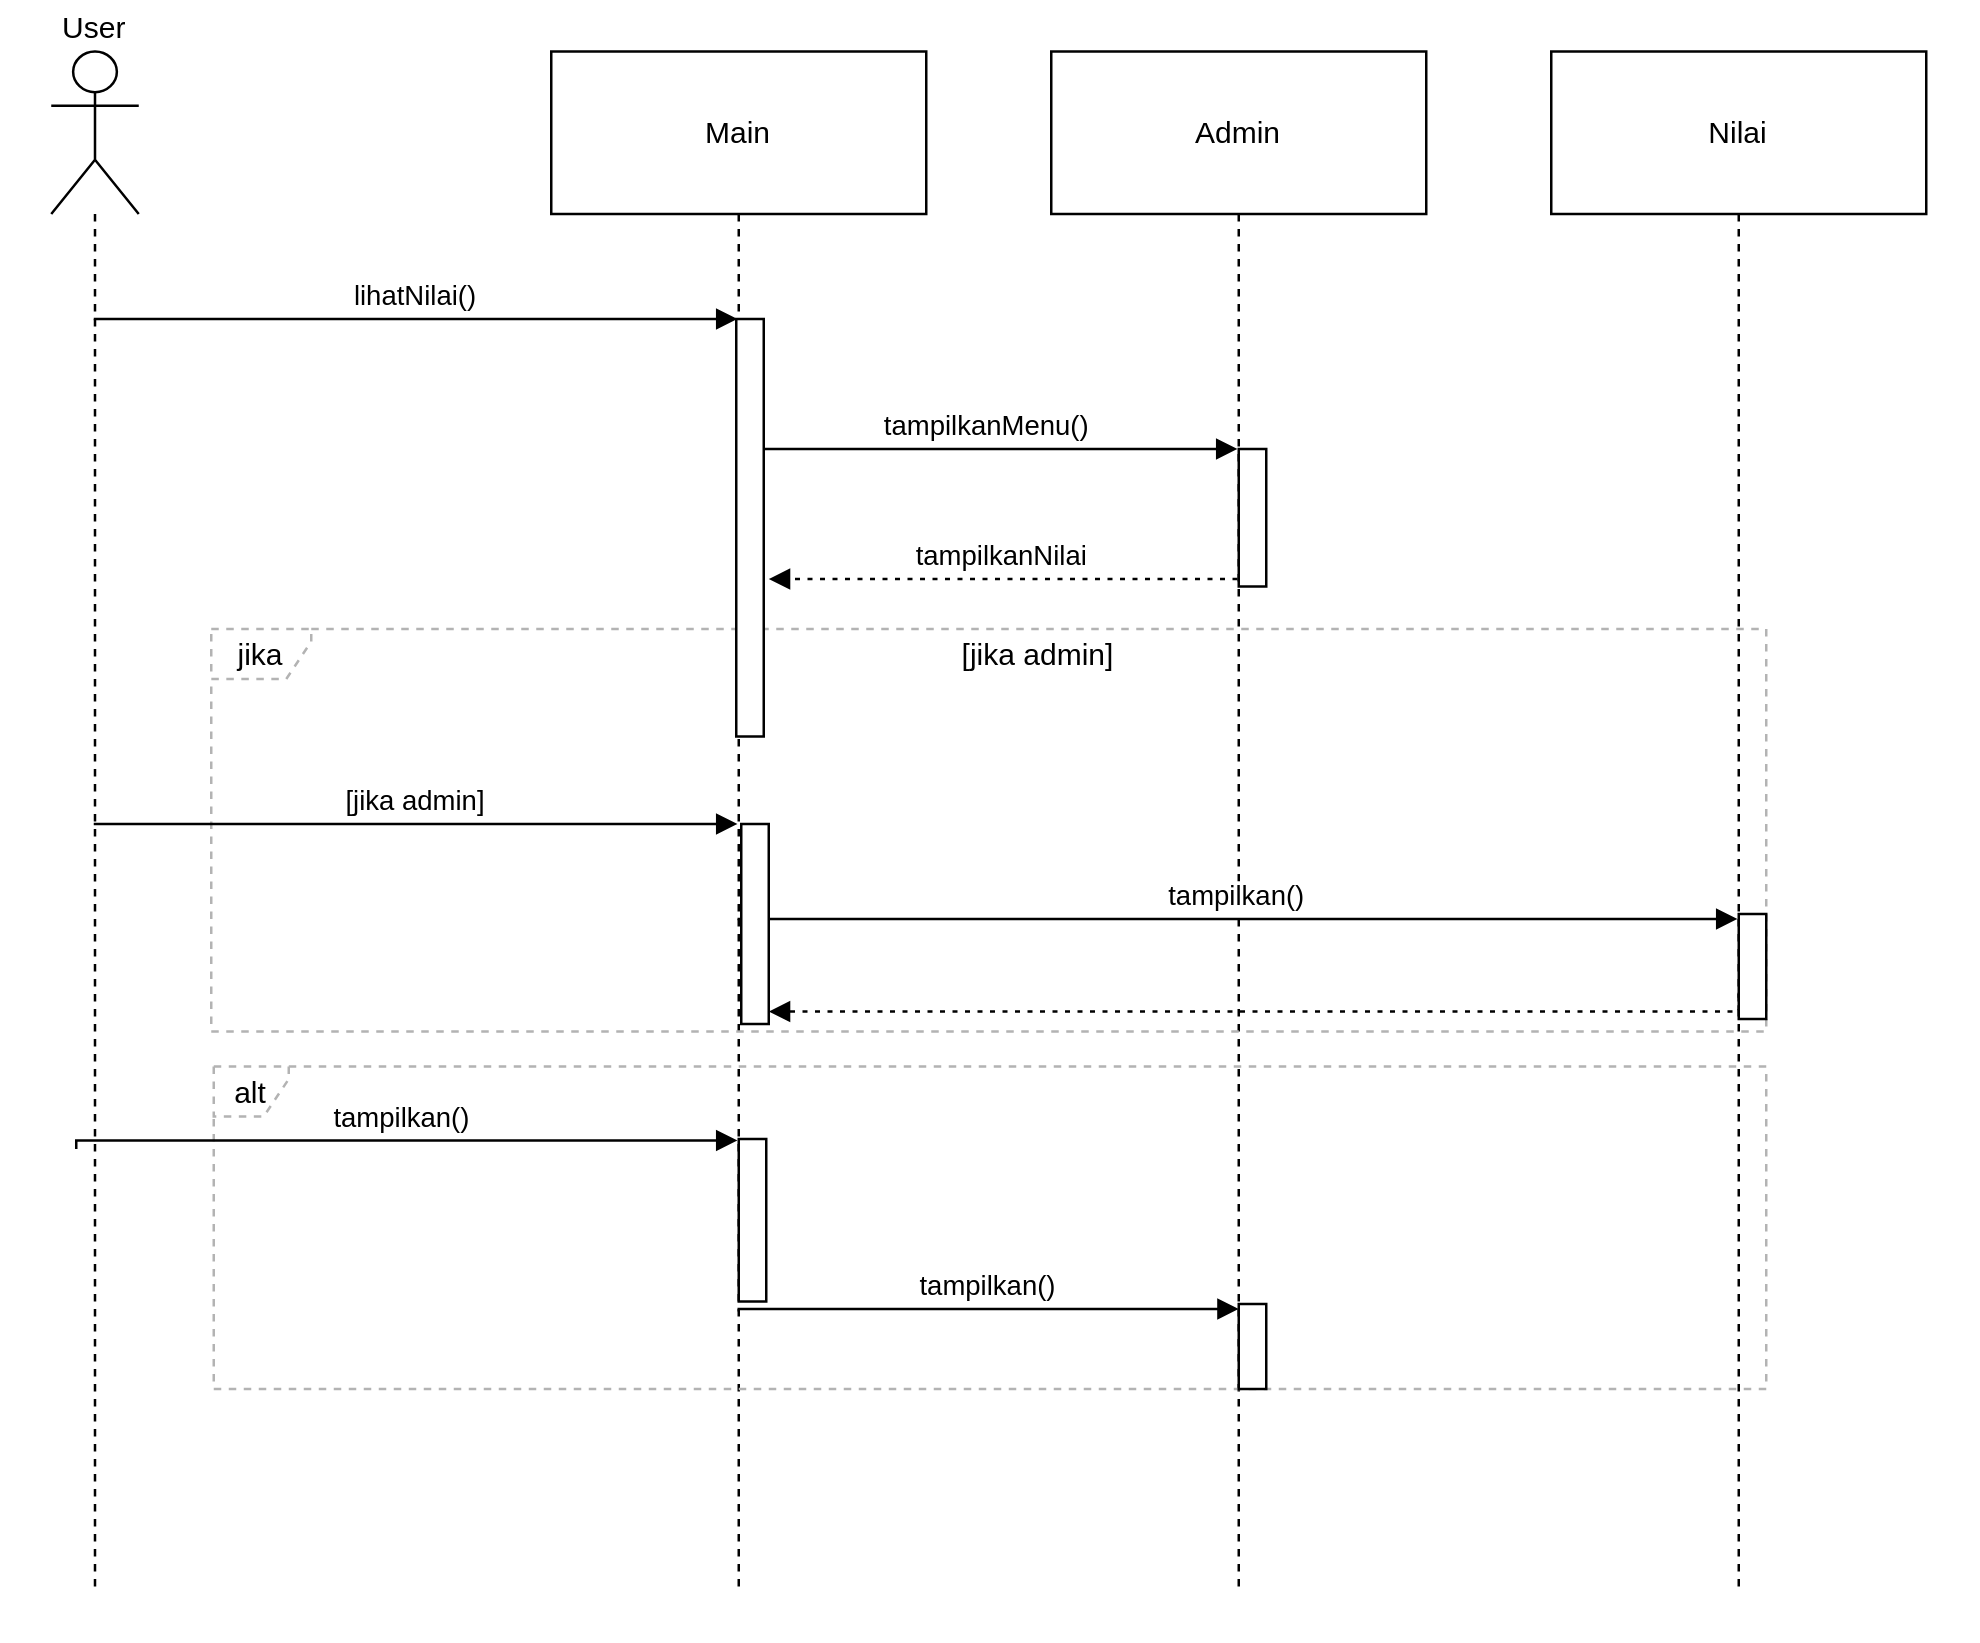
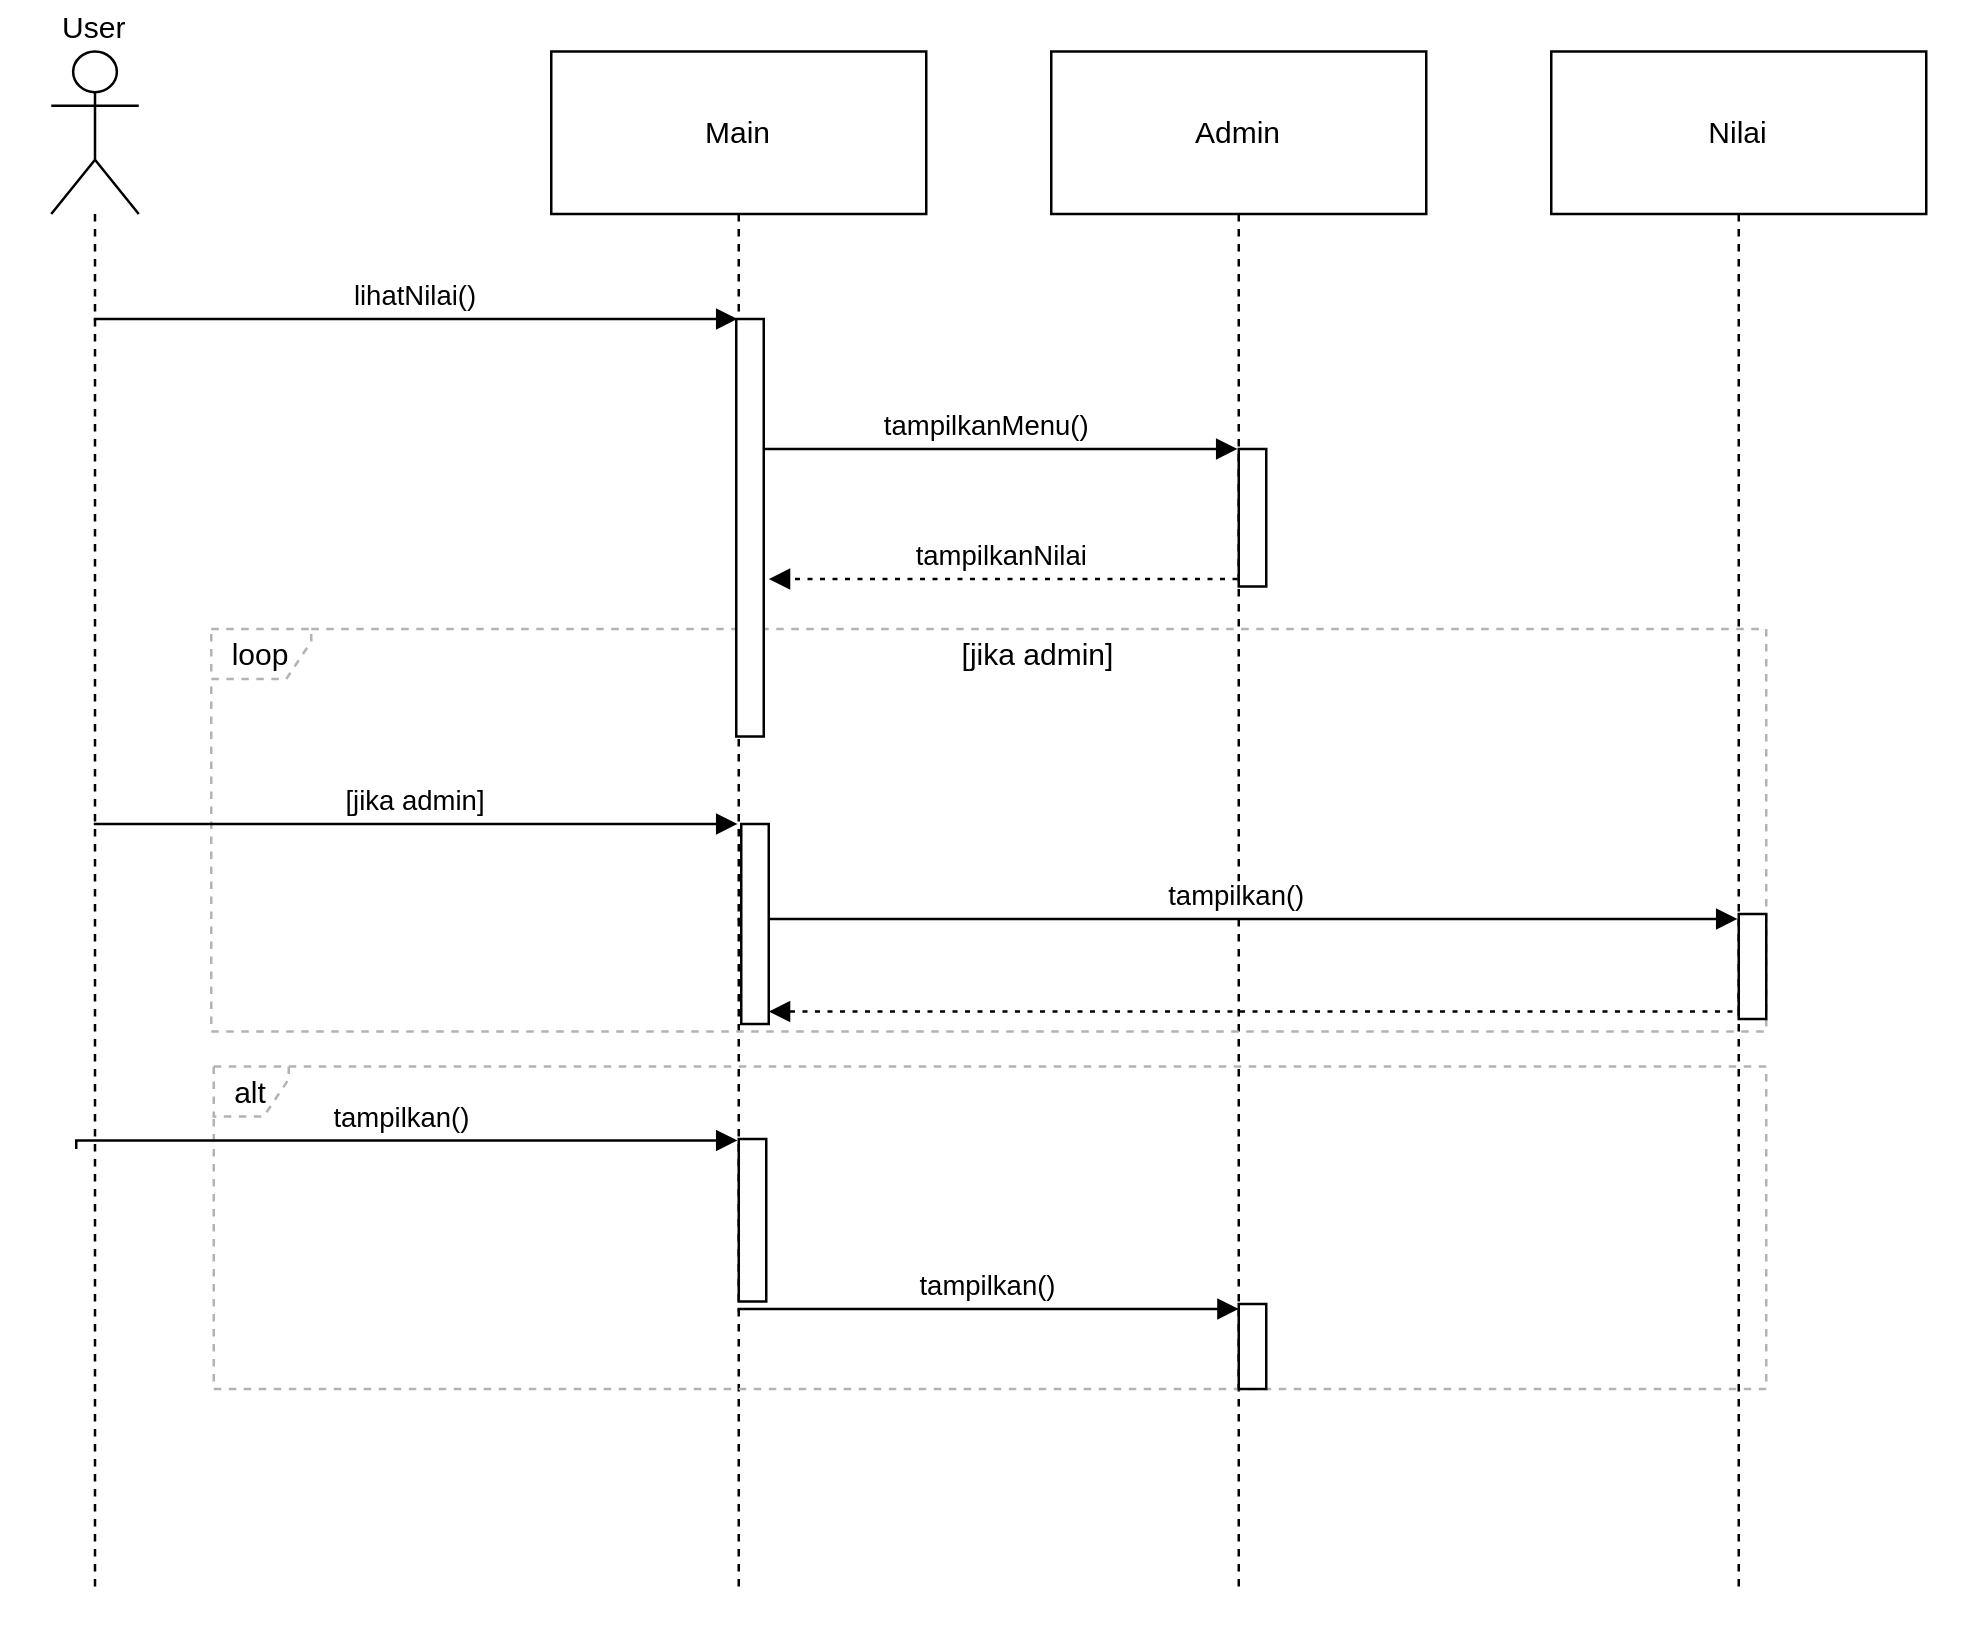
node "jika": label "jika" -> "loop"
